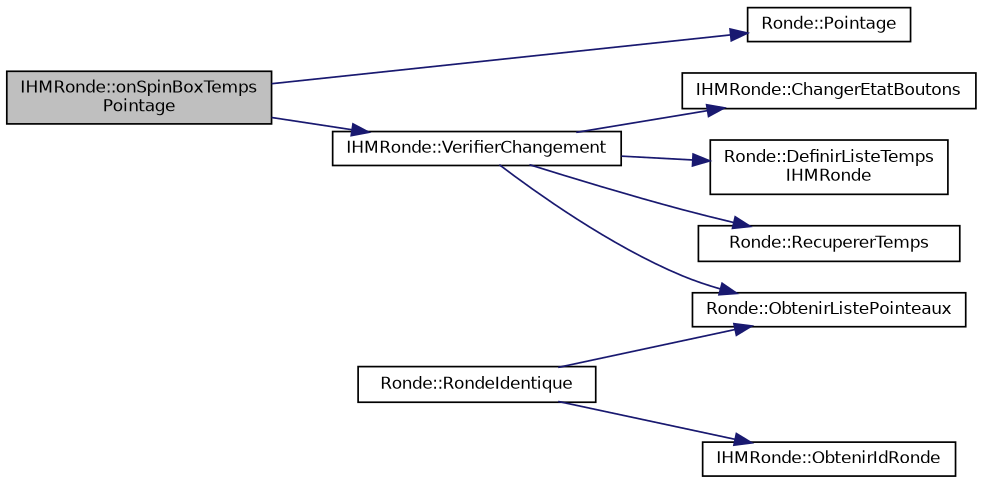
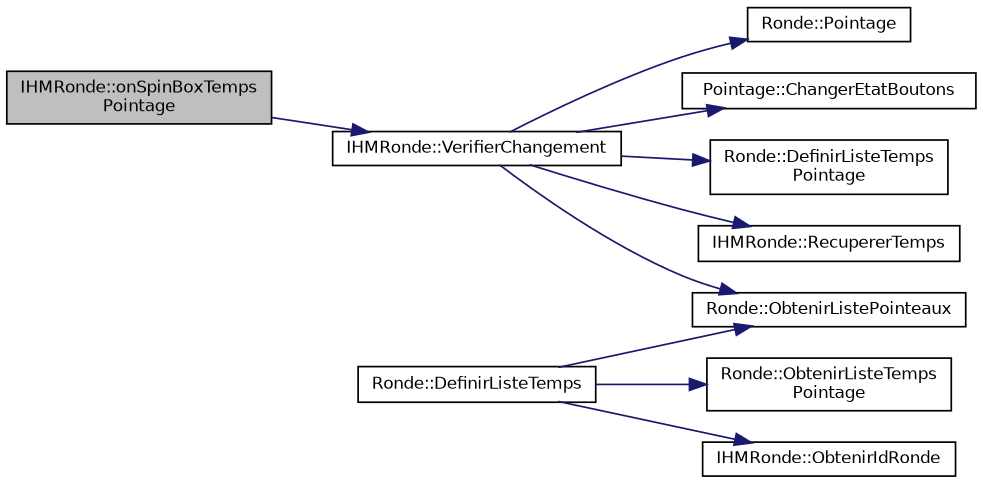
edge "IHMRonde::onSpinBoxTemps Pointage" -> "Ronde::Pointage": now "IHMRonde::VerifierChangement" -> "Ronde::Pointage"
node "IHMRonde::ChangerEtatBoutons": label "IHMRonde::ChangerEtatBoutons" -> "Pointage::ChangerEtatBoutons"
node "Ronde::DefinirListeTemps IHMRonde": label "Ronde::DefinirListeTemps IHMRonde" -> "Ronde::DefinirListeTemps Pointage"
node "Ronde::RecupererTemps": label "Ronde::RecupererTemps" -> "IHMRonde::RecupererTemps"
node "Ronde::RondeIdentique": label "Ronde::RondeIdentique" -> "Ronde::DefinirListeTemps"
node "Ronde::ObtenirListeTemps Pointage": added
